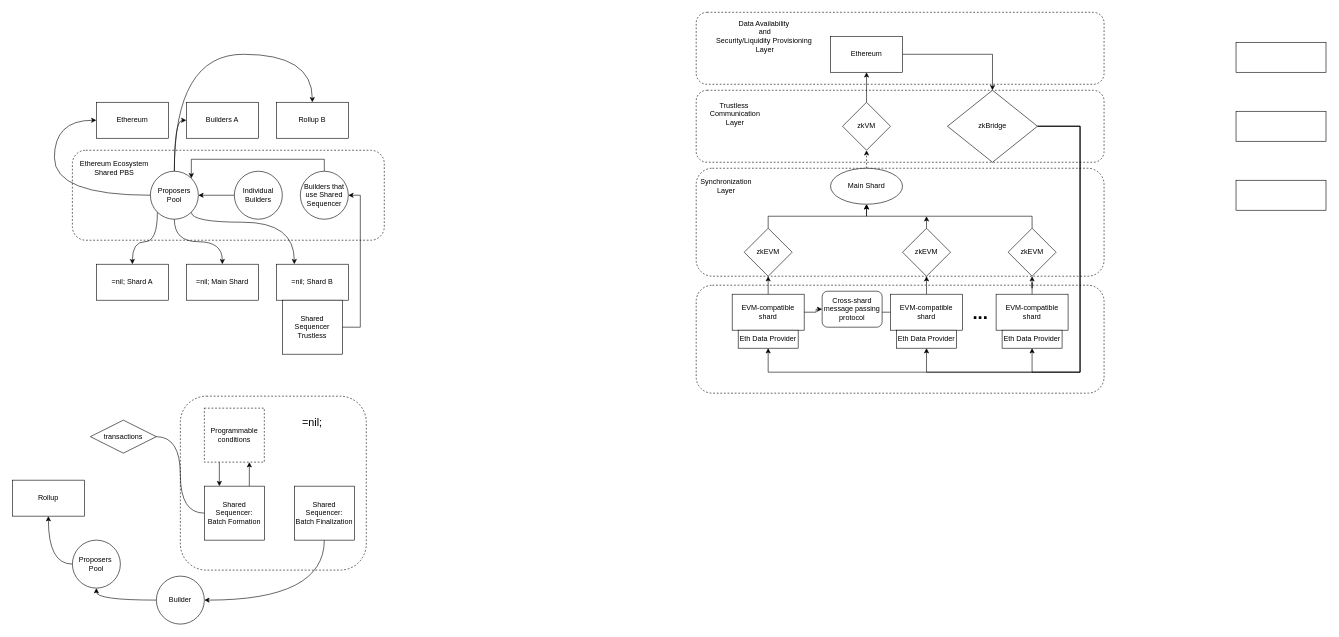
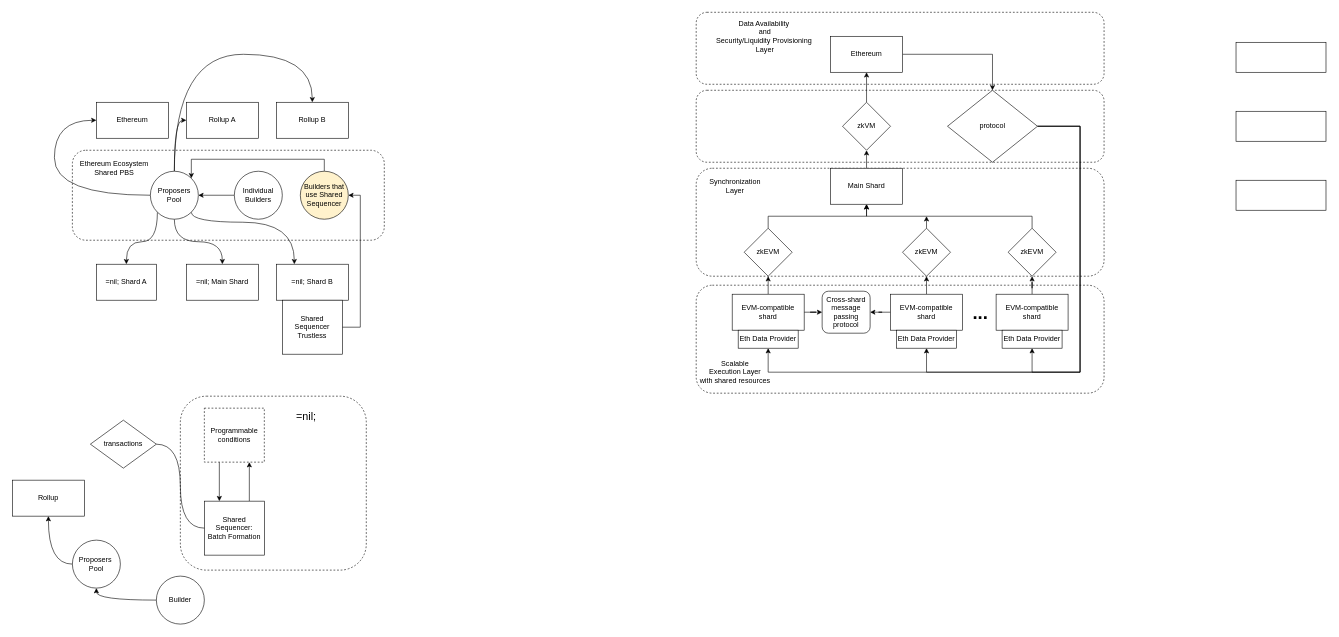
node "Trustless Communication Layer": removed
node "Builders A": label "Builders A" -> "Rollup A"
node "zkBridge": label "zkBridge" -> "protocol"
edge "Main Shard" -> "zkVM": style dashed -> solid
node "Synchronization Layer": moved (726, 186) -> (735, 186)
node "Main Shard": shape ellipse -> rectangle
node "Builders that use Shared Sequencer": fillcolor #ffffff -> #fff2cc
node "=nil; Shard A": size 72x36 -> 60x36
node "Cross-shard message passing protocol": size 60x36 -> 48x42
node "Scalable Execution Layer with shared resources": added
node "=nil;": moved (312, 423) -> (306, 417)
node "transactions": size 66x33 -> 66x48
node "Shared Sequencer: Batch Formation": moved (234, 513) -> (234, 528)
node "Shared Sequencer: Batch Finalization": removed
edge "Shared Sequencer: Batch Finalization" -> "Builder": removed
